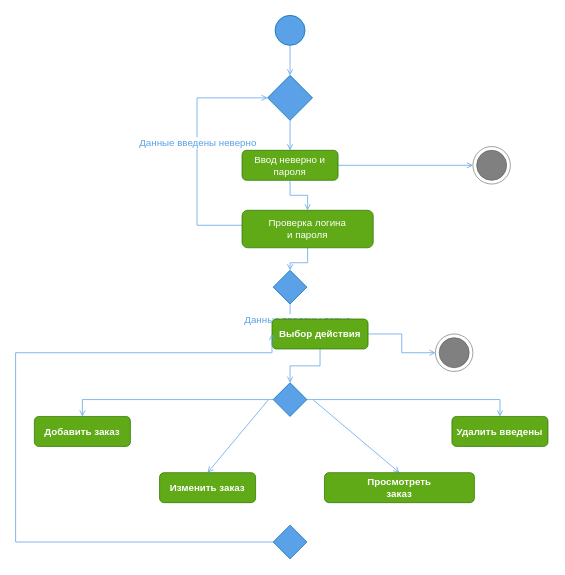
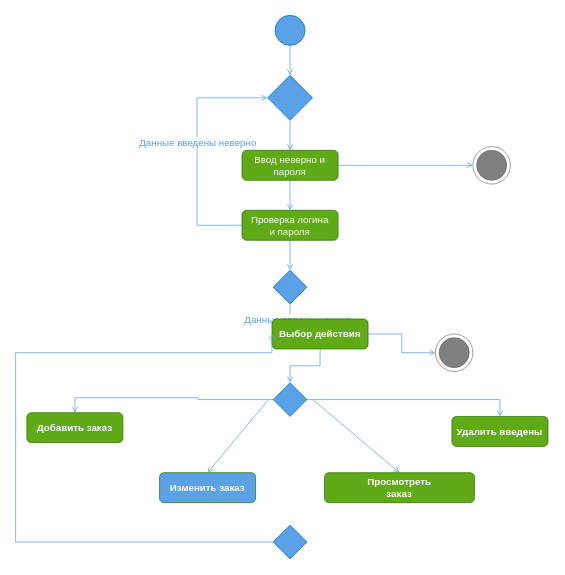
node "Проверка логина и пароля": size 131x38 -> 96x30
node "Добавить заказ": moved (82, 432) -> (75, 428)
node "Изменить заказ": fillcolor #60a917 -> #5aa1e7
